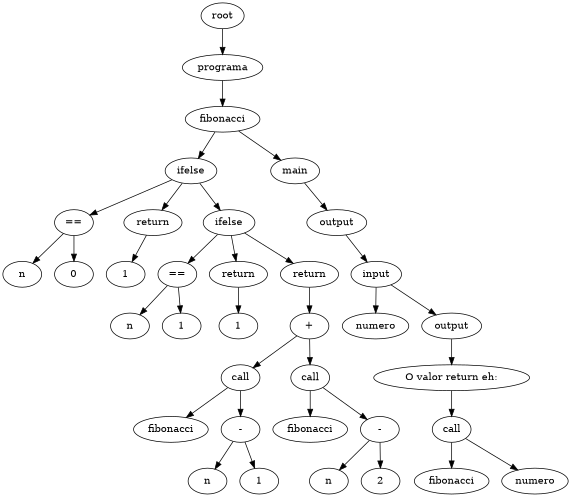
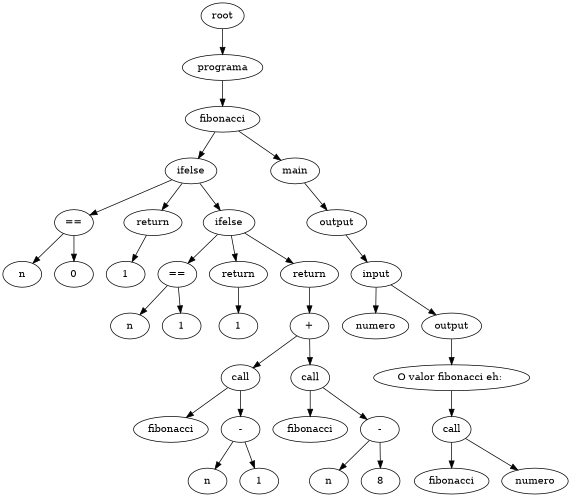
node "O valor return eh:": label "O valor return eh:" -> "O valor fibonacci eh:"
node "2": label "2" -> "8"
